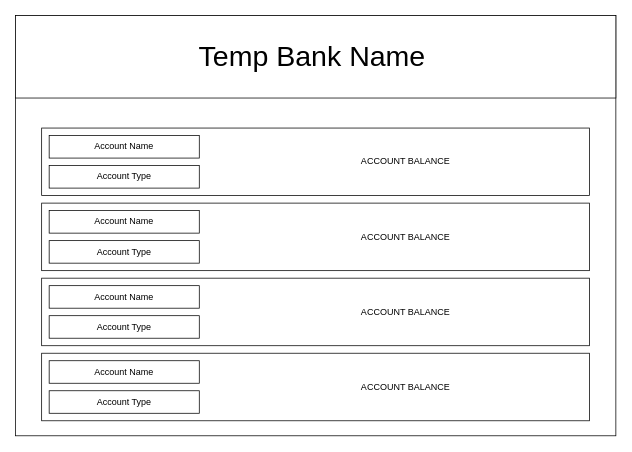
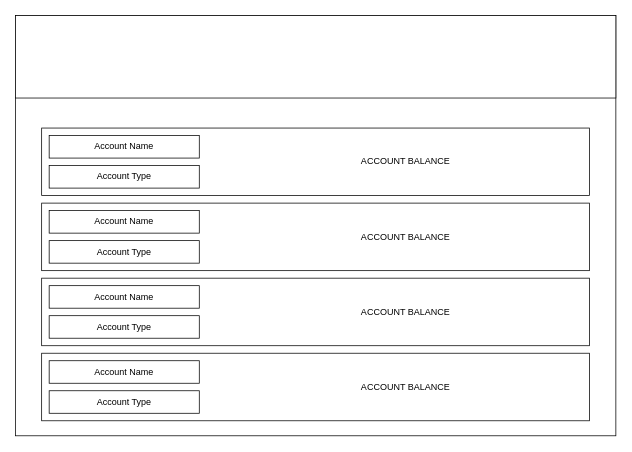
node "Temp Bank Name": removed
